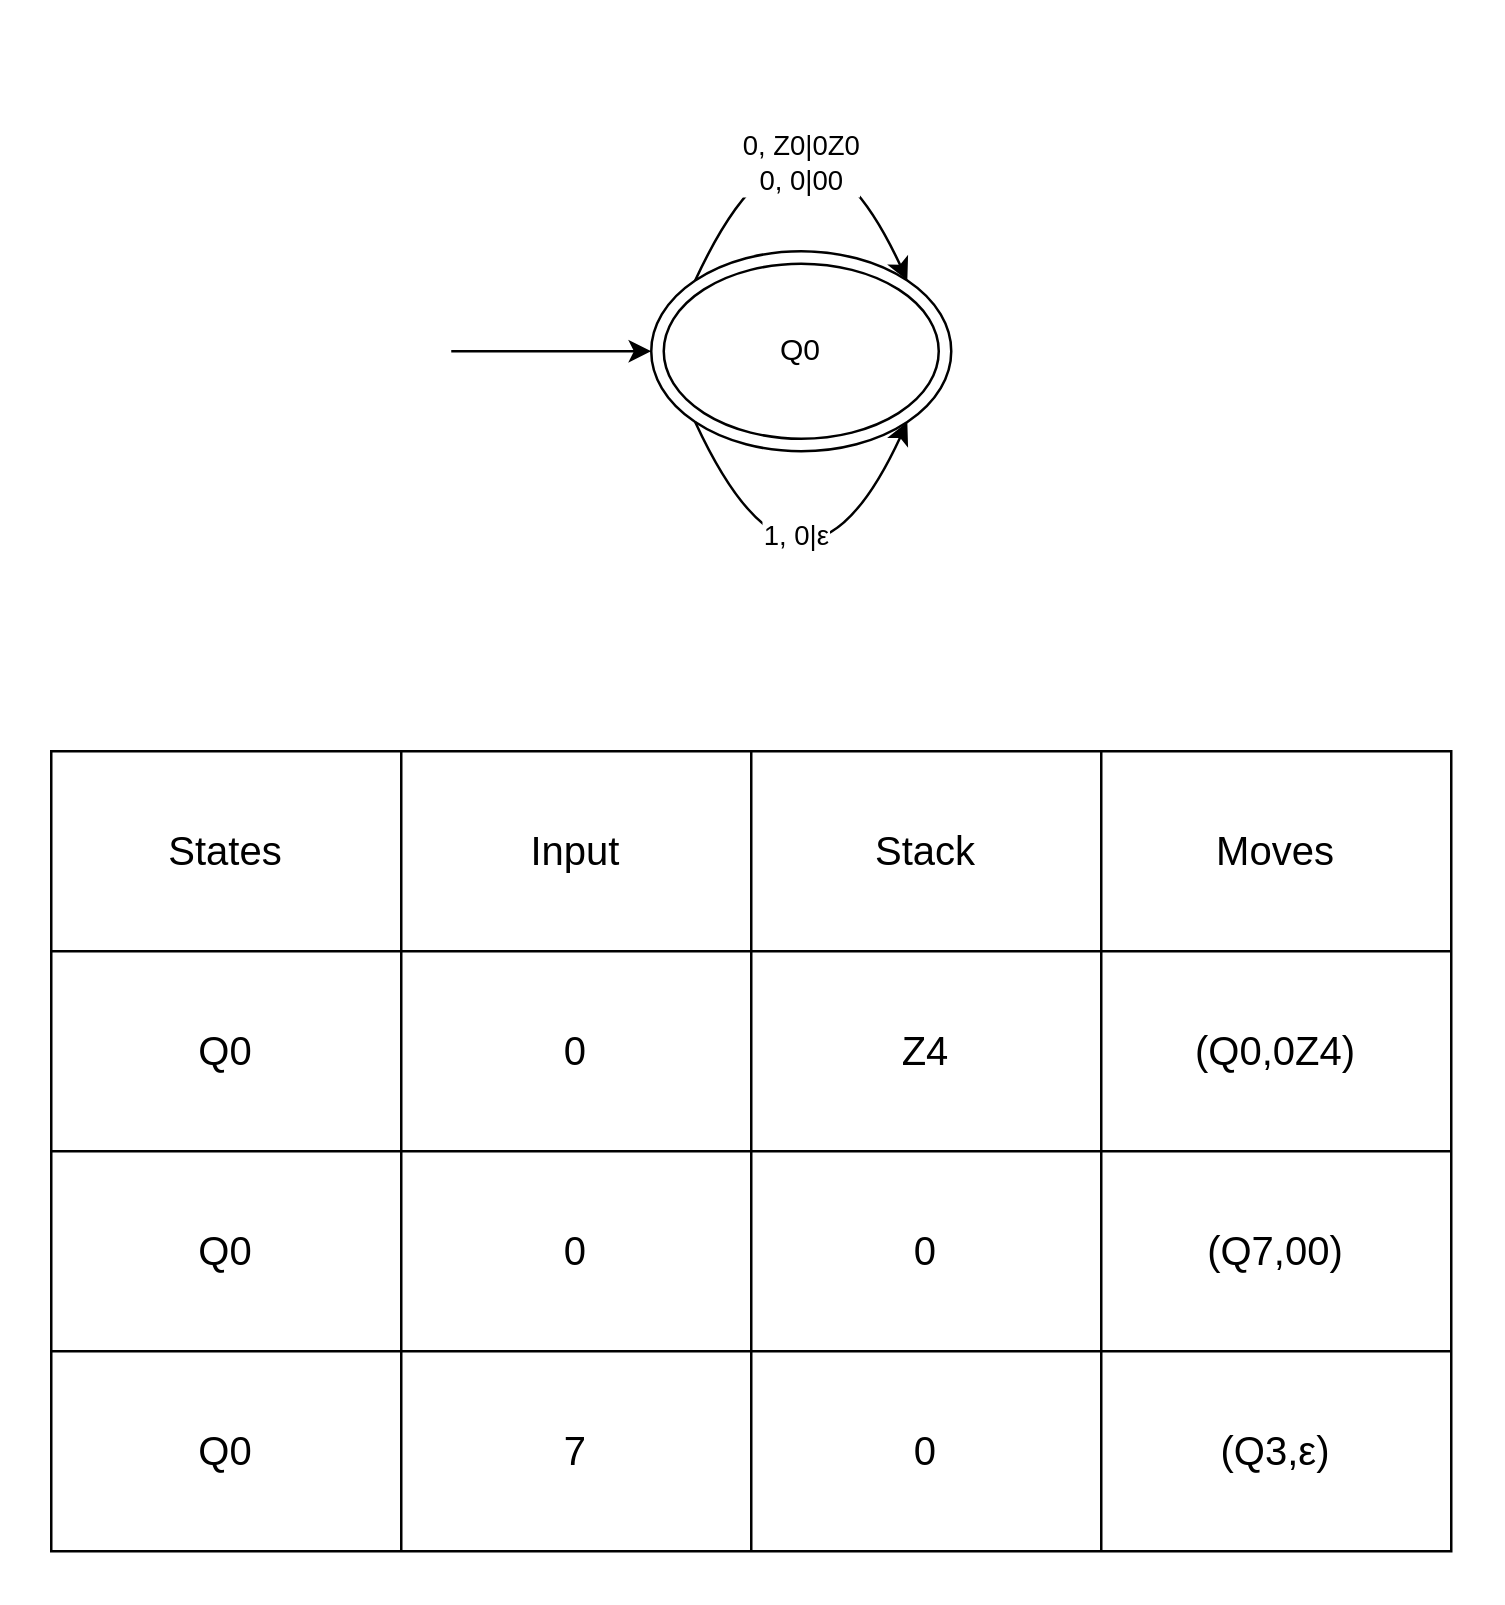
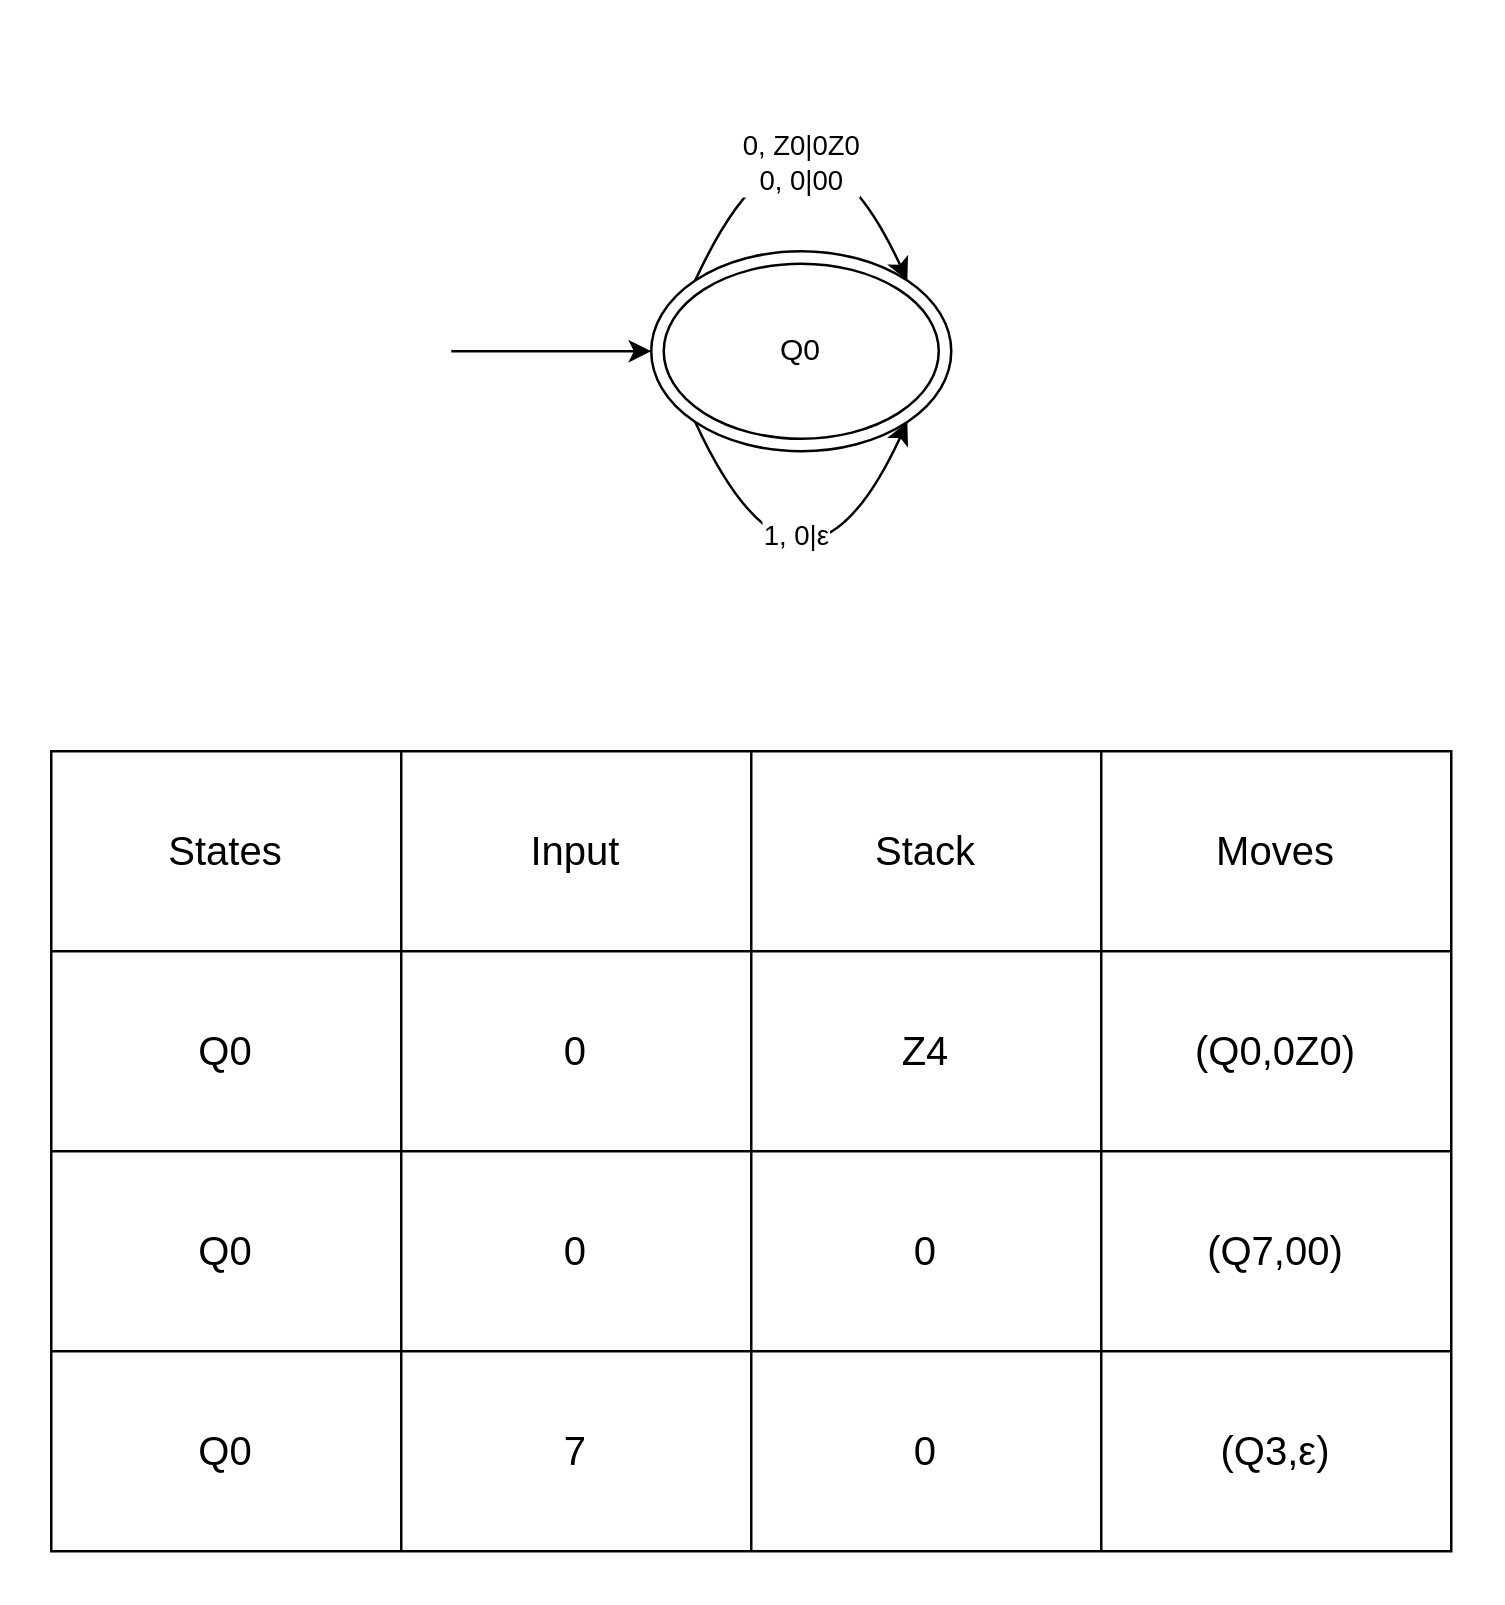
node "(Q0,0Z4)": label "(Q0,0Z4)" -> "(Q0,0Z0)"
